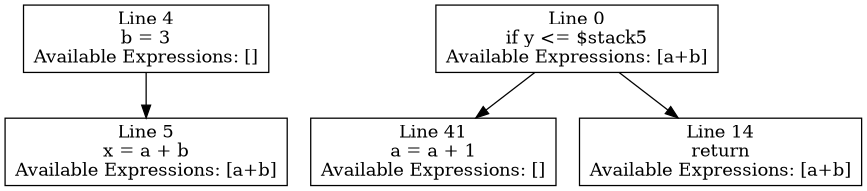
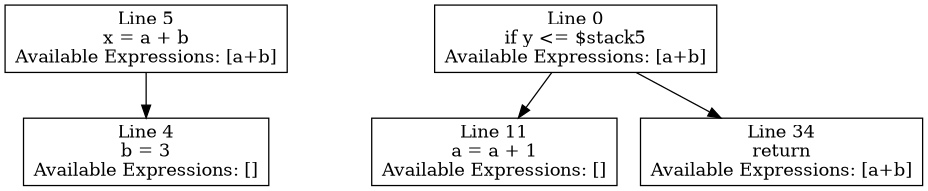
edge "Line 4 b = 3 Available Expressions: []" -> "Line 5 x = a + b Available Expressions: [a+b]": reversed
node "Line 41 a = a + 1 Available Expressions: []": label "Line 41 a = a + 1 Available Expressions: []" -> "Line 11 a = a + 1 Available Expressions: []"
node "Line 14 return Available Expressions: [a+b]": label "Line 14 return Available Expressions: [a+b]" -> "Line 34 return Available Expressions: [a+b]"
